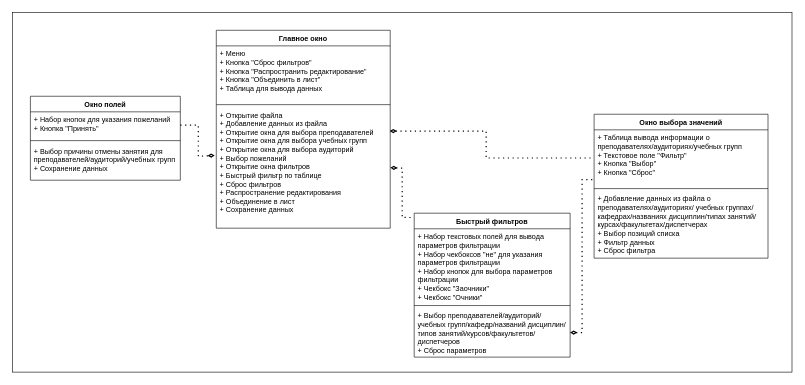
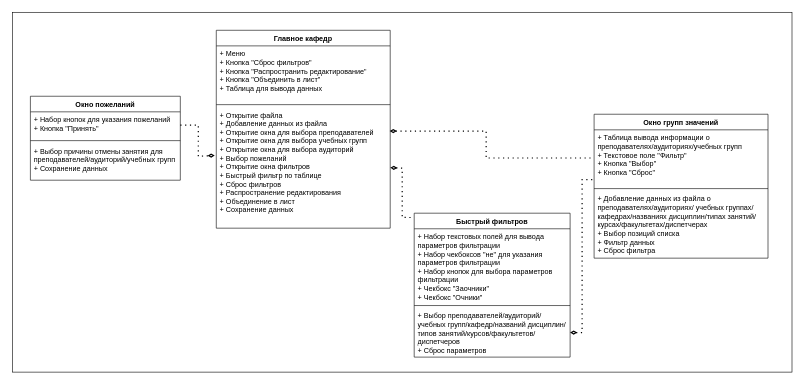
node "Главное окно": label "Главное окно" -> "Главное кафедр"
node "Окно полей": label "Окно полей" -> "Окно пожеланий"
node "Окно выбора значений": label "Окно выбора значений" -> "Окно групп значений"
